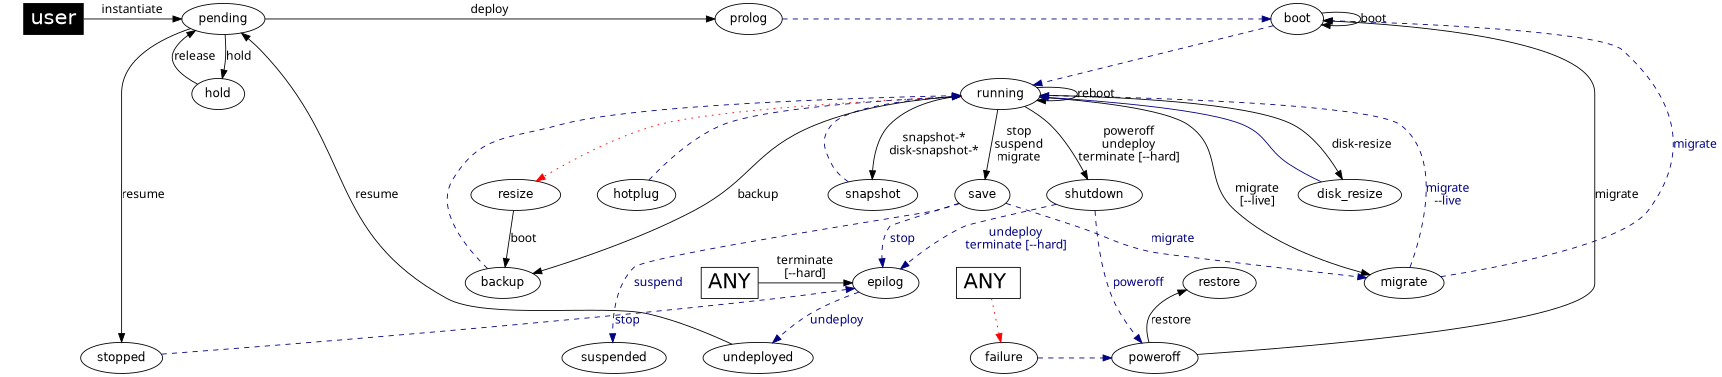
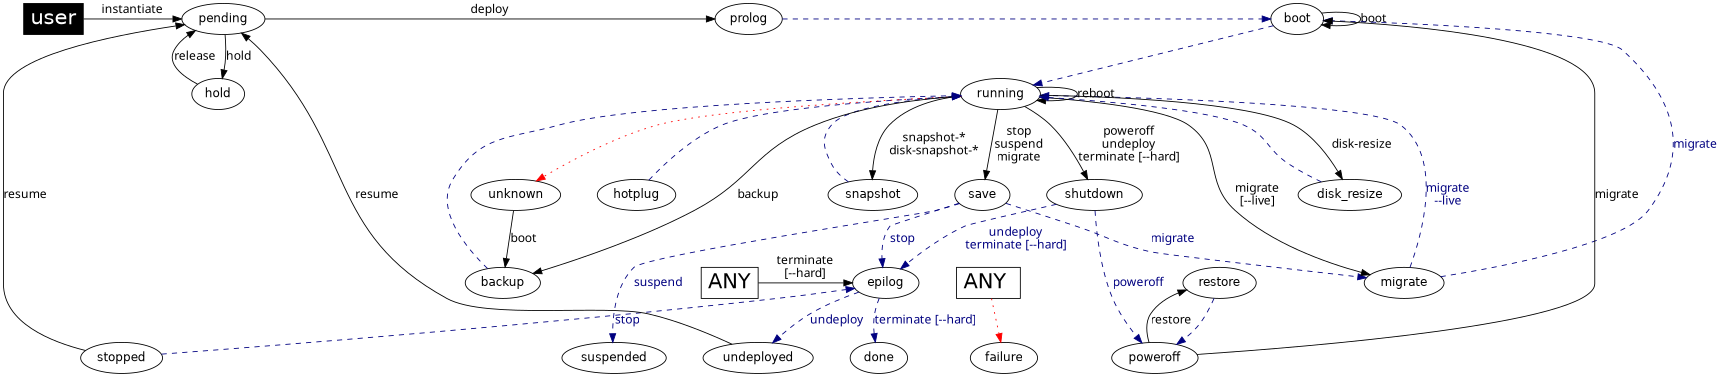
edge "disk_resize" -> "running": style solid -> dashed
edge "pending" -> "stopped": reversed
node "resize": label "resize" -> "unknown"
node "done": added
edge "failure" -> "poweroff": now "restore" -> "poweroff"
